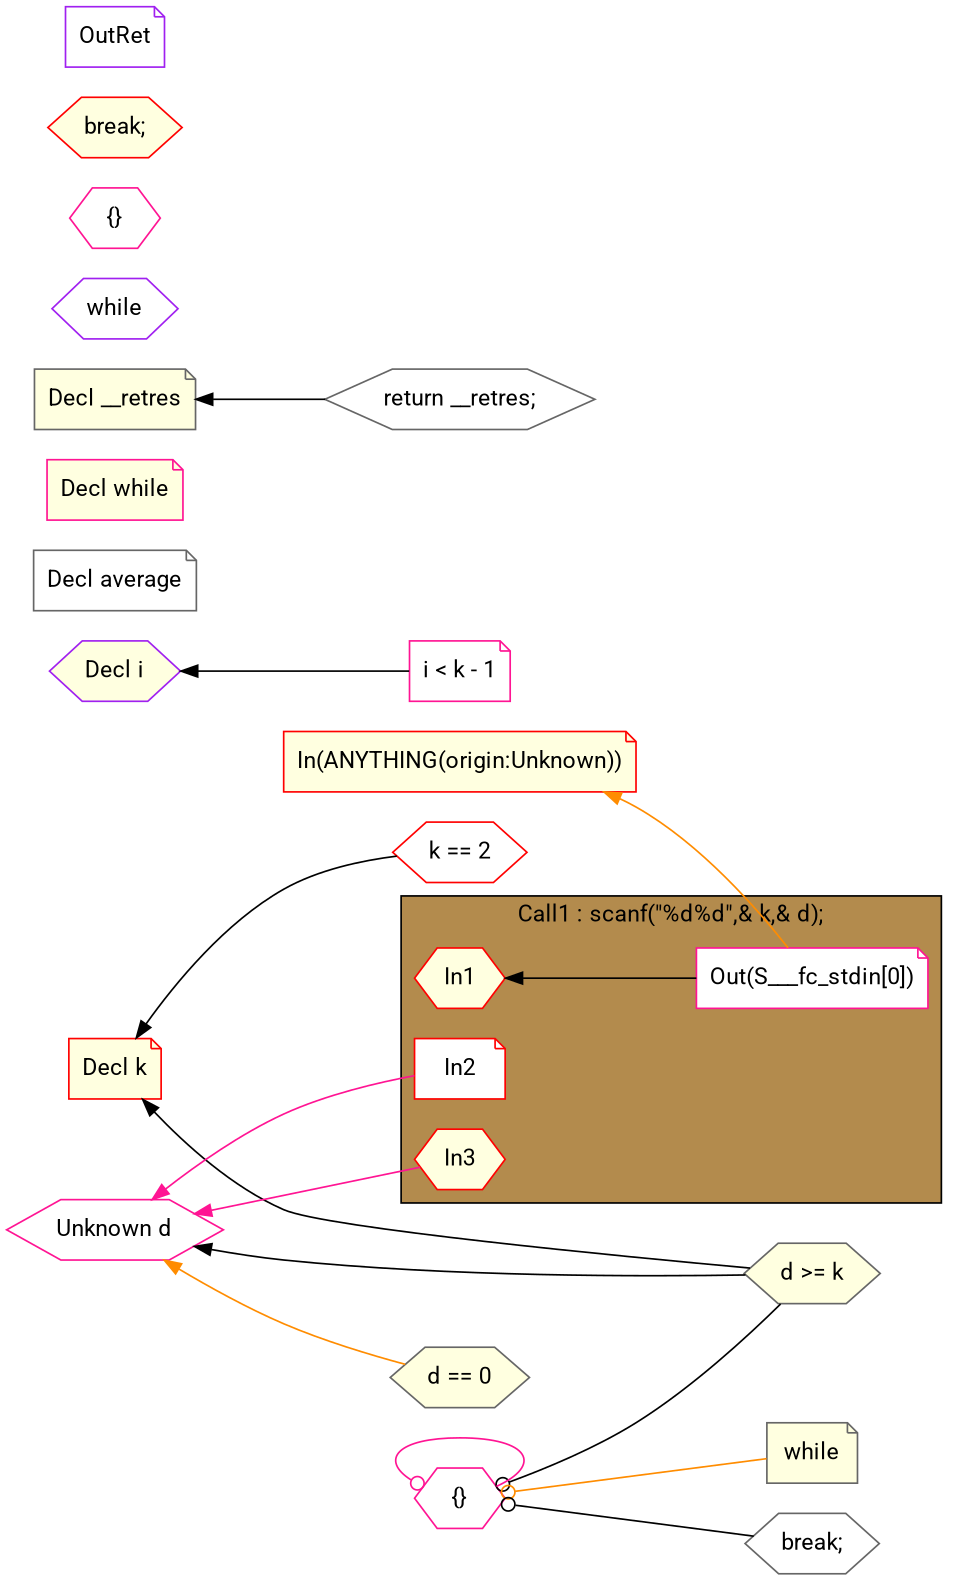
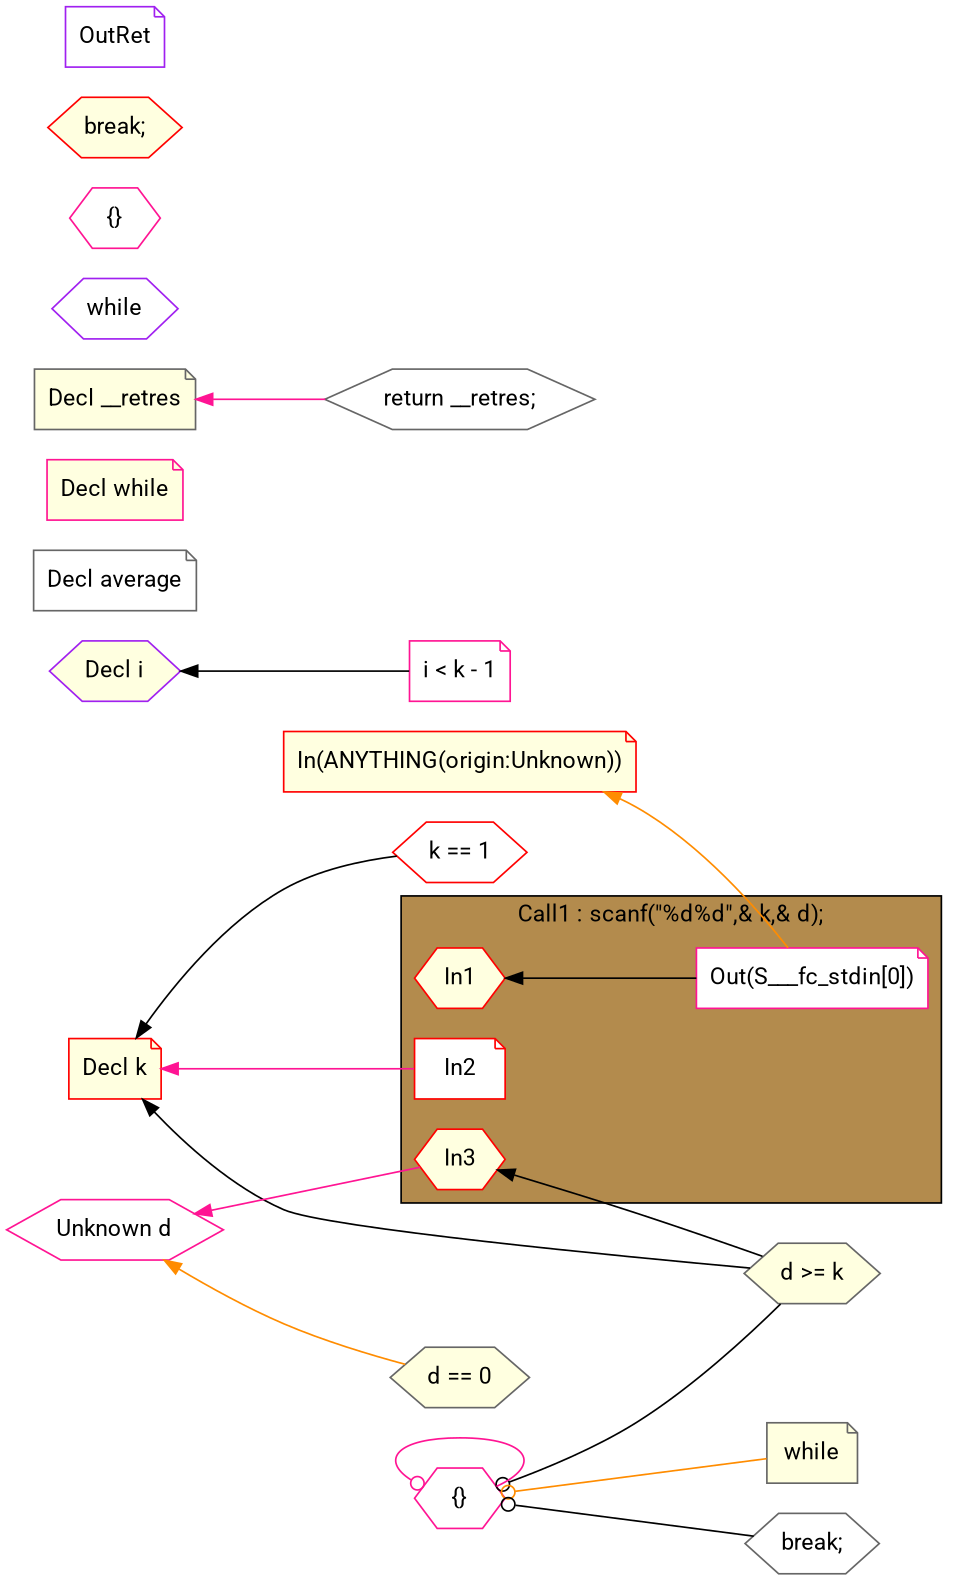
edge "return __retres;" -> "Decl __retres": color black -> deeppink
node "k == 2": label "k == 2" -> "k == 1"
edge "In2" -> "Unknown d": now "In2" -> "Decl k"
edge "d >= k" -> "Unknown d": now "d >= k" -> "In3"
